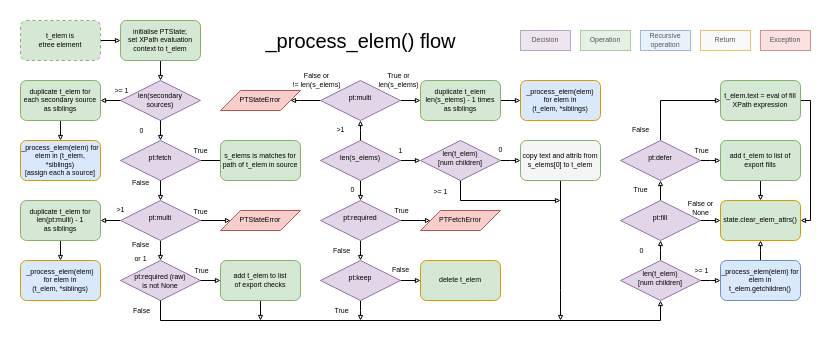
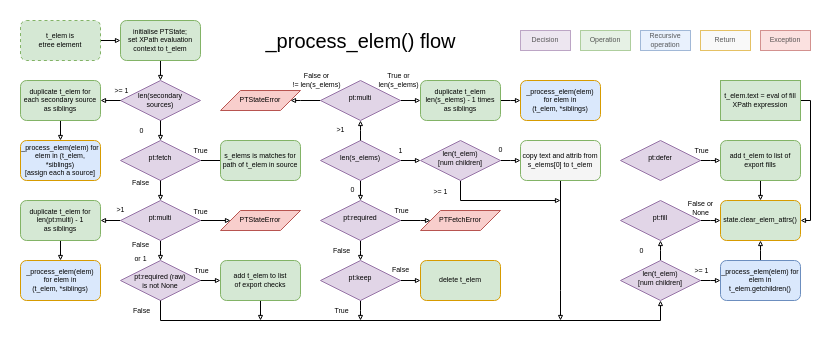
edge "pt:defer" -> "t_elem.text = eval of fill XPath expression": removed, label "False"
node "t_elem.text = eval of fill XPath expression": shape rounded rectangle -> rectangle
edge "pt:fill" -> "pt:defer": removed, label "True"
